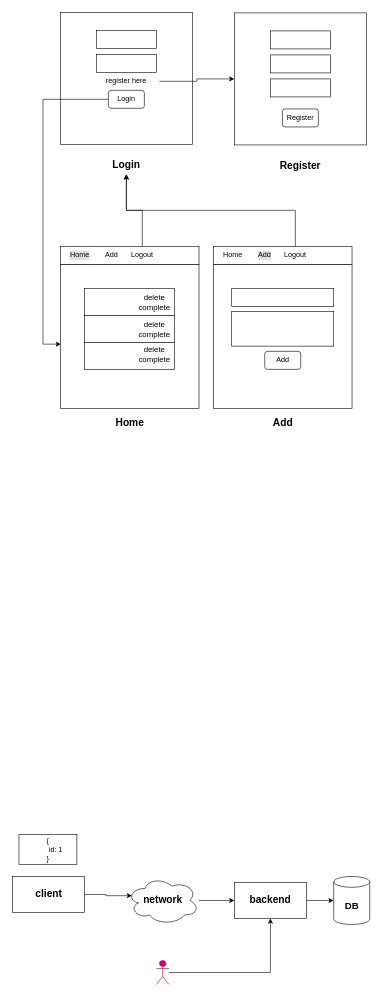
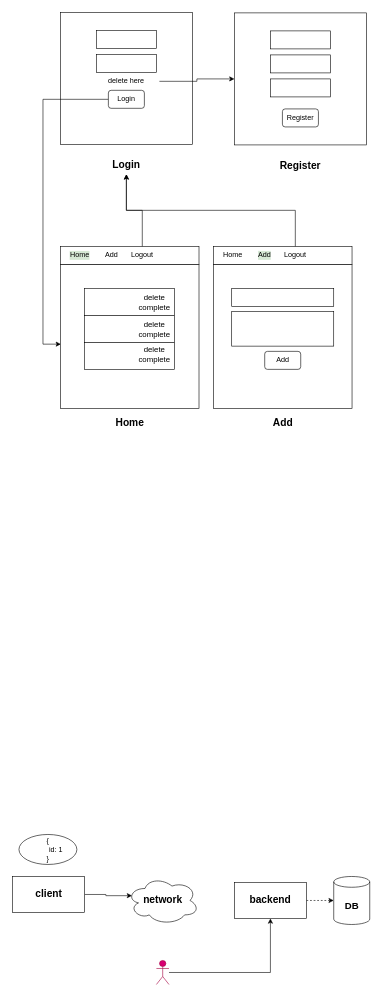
node "register here": label "register here" -> "delete here"
node "{ id: 1 }": shape rectangle -> ellipse
edge "network" -> "backend": removed
edge "backend" -> "DB": style solid -> dashed
